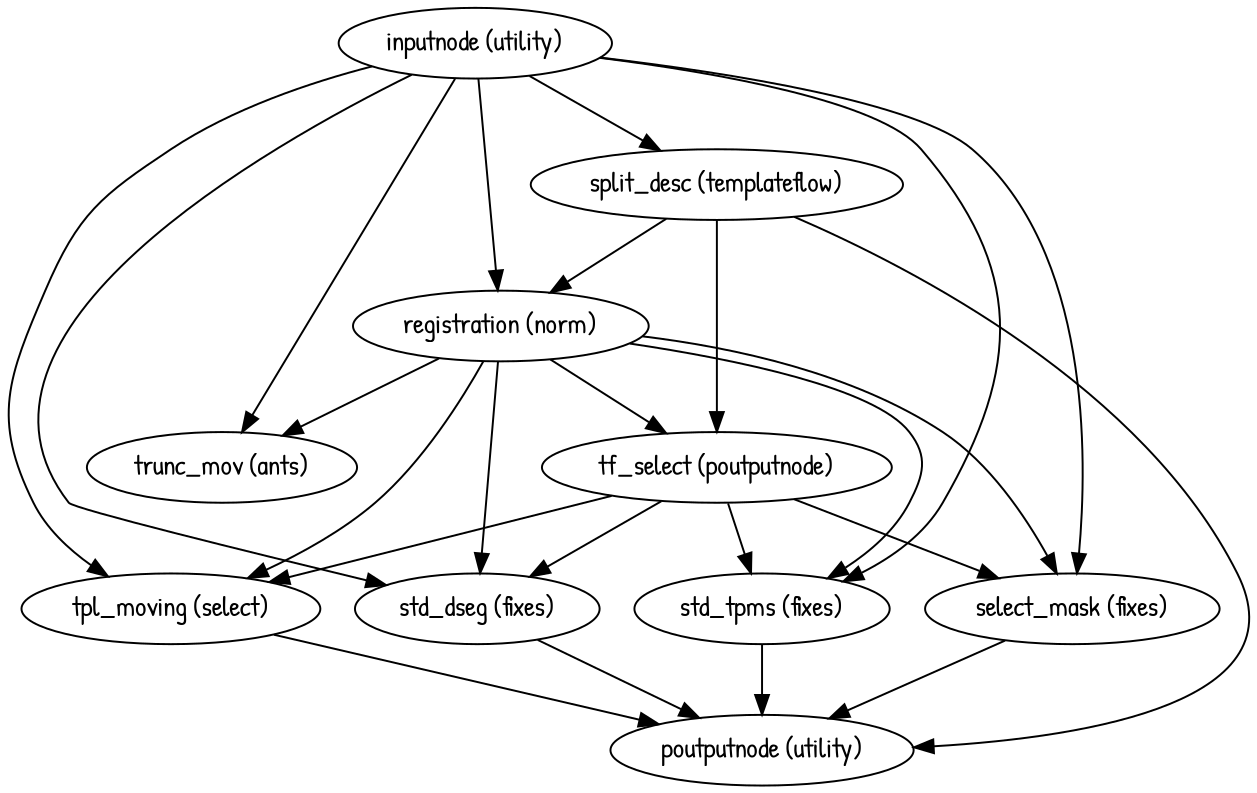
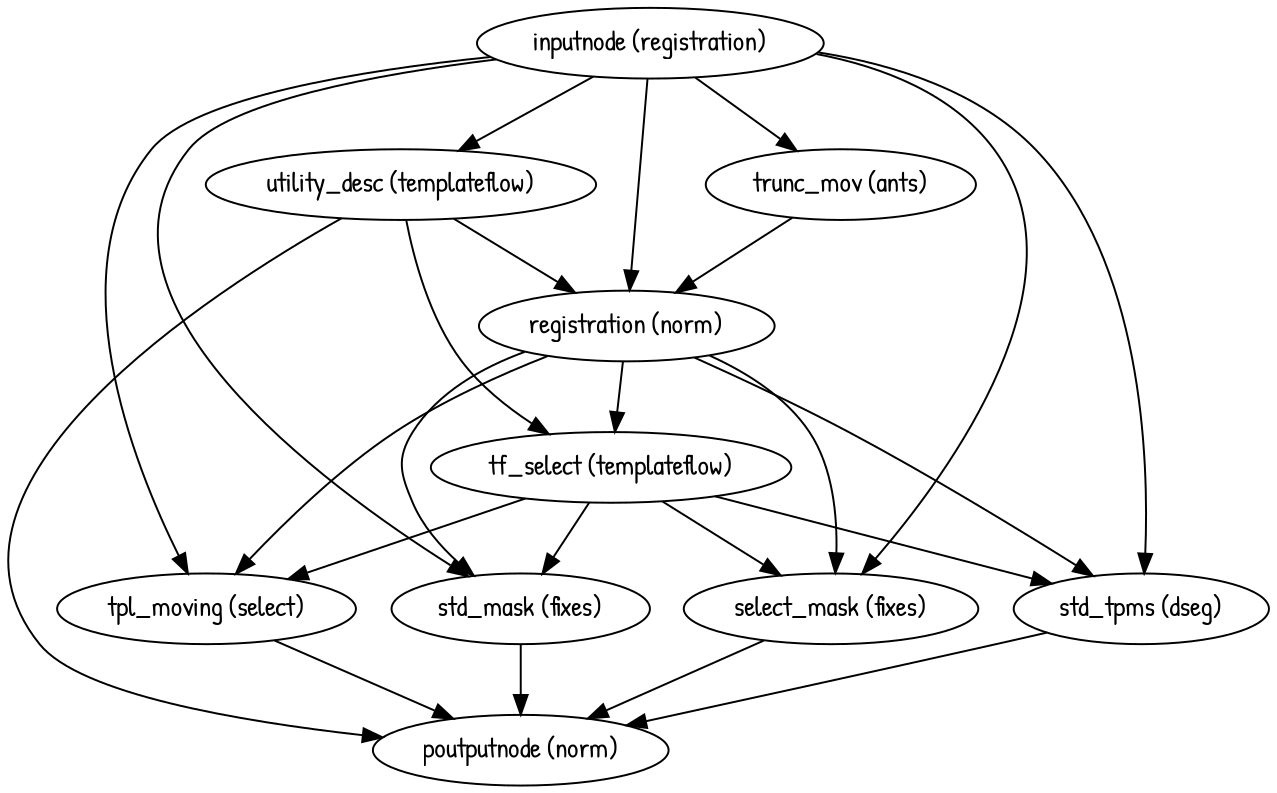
node "inputnode (utility)": label "inputnode (utility)" -> "inputnode (registration)"
node "split_desc (templateflow)": label "split_desc (templateflow)" -> "utility_desc (templateflow)"
edge "registration (norm)" -> "trunc_mov (ants)": reversed
node "tf_select (poutputnode)": label "tf_select (poutputnode)" -> "tf_select (templateflow)"
node "std_dseg (fixes)": label "std_dseg (fixes)" -> "std_mask (fixes)"
node "std_tpms (fixes)": label "std_tpms (fixes)" -> "std_tpms (dseg)"
node "poutputnode (utility)": label "poutputnode (utility)" -> "poutputnode (norm)"
